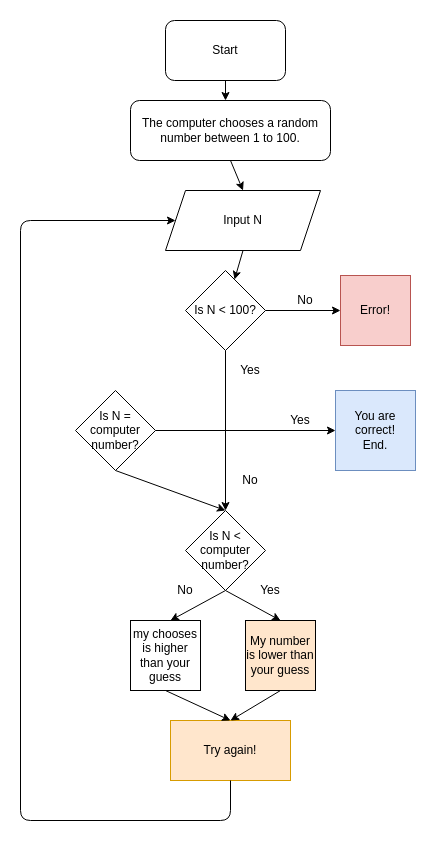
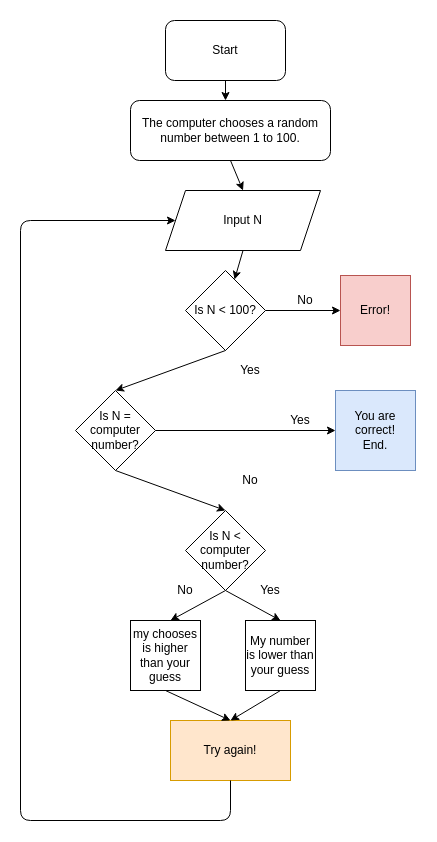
edge "Is N < 100?" -> "Is N < computer number?": now "Is N < 100?" -> "Is N = computer number?"
node "My number is lower than your guess": fillcolor #ffe6cc -> #ffffff
